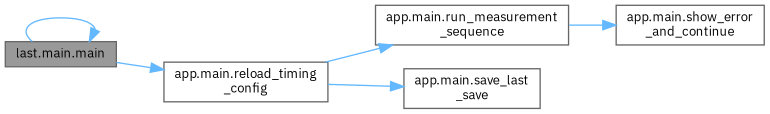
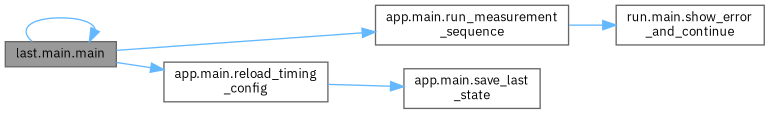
node "app.main.show_error _and_continue": label "app.main.show_error _and_continue" -> "run.main.show_error _and_continue"
edge "app.main.reload_timing _config" -> "app.main.run_measurement _sequence": now "last.main.main" -> "app.main.run_measurement _sequence"
node "app.main.save_last _save": label "app.main.save_last _save" -> "app.main.save_last _state"
